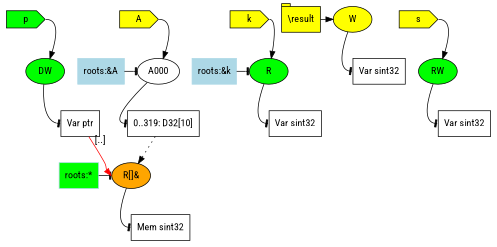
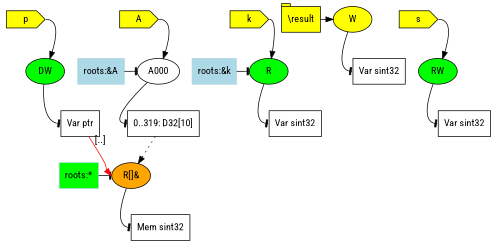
node "p": fillcolor green -> yellow
